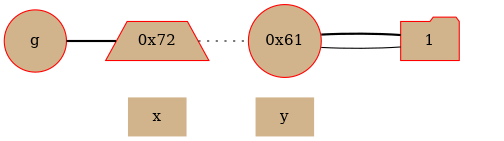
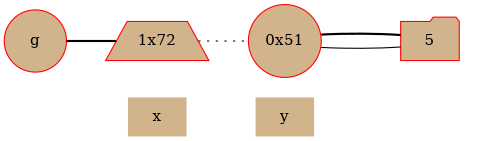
node "0x72": label "0x72" -> "1x72"
node "0x61": label "0x61" -> "0x51"
node "1": label "1" -> "5"
